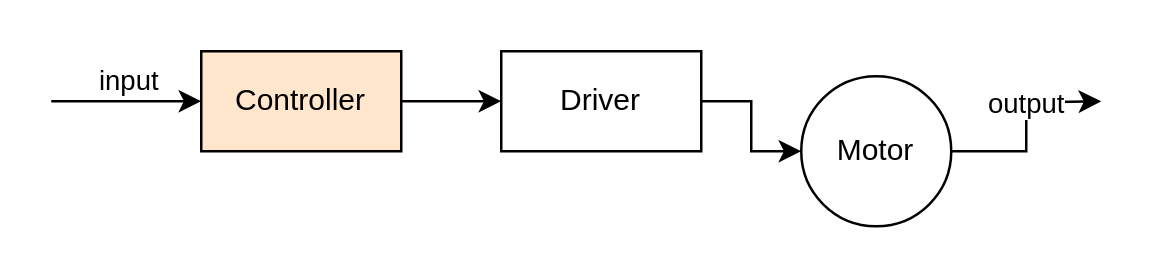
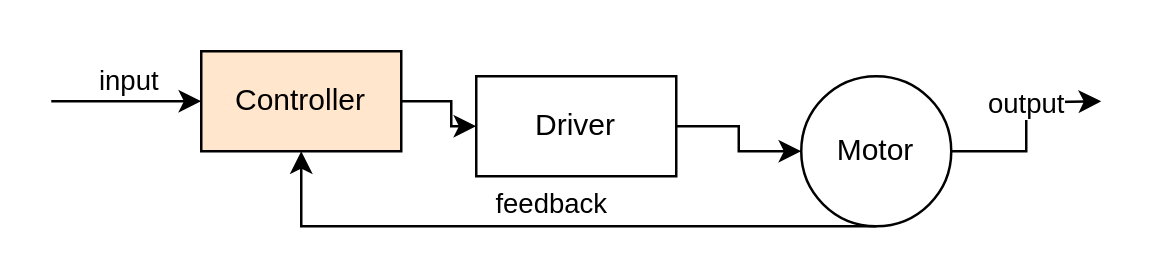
node "Driver": moved (601, 101) -> (576, 126)
edge "Motor" -> "Controller": added, label "feedback"
